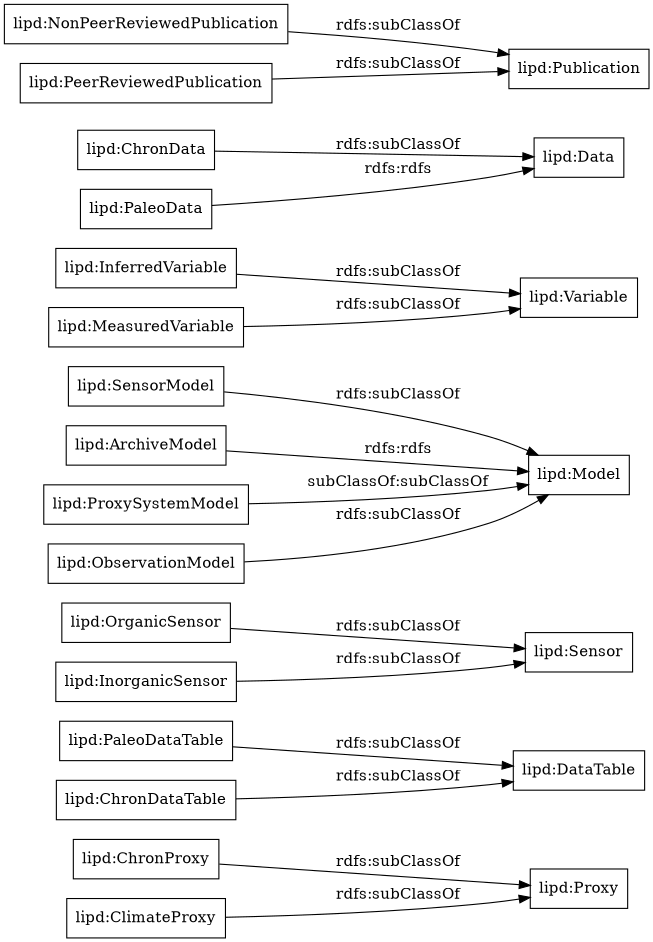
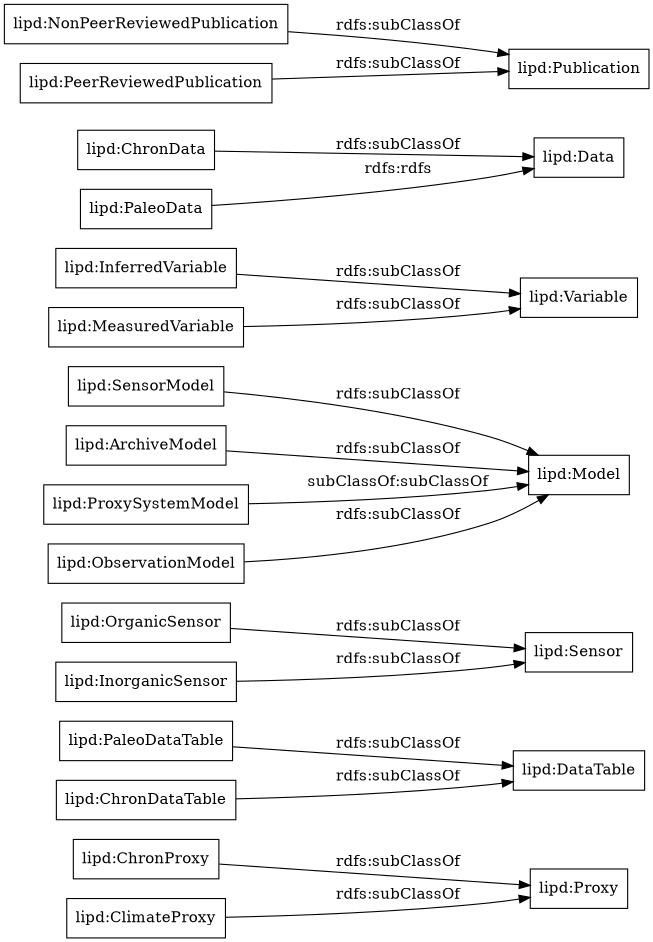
edge "lipd:ArchiveModel" -> "lipd:Model": label "rdfs:rdfs" -> "rdfs:subClassOf"
